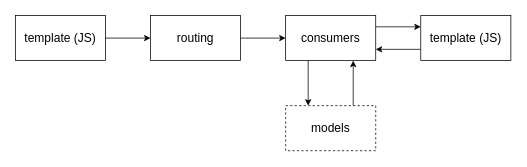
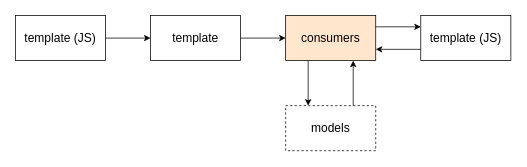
node "routing": label "routing" -> "template"
node "consumers": fillcolor #ffffff -> #ffe6cc
